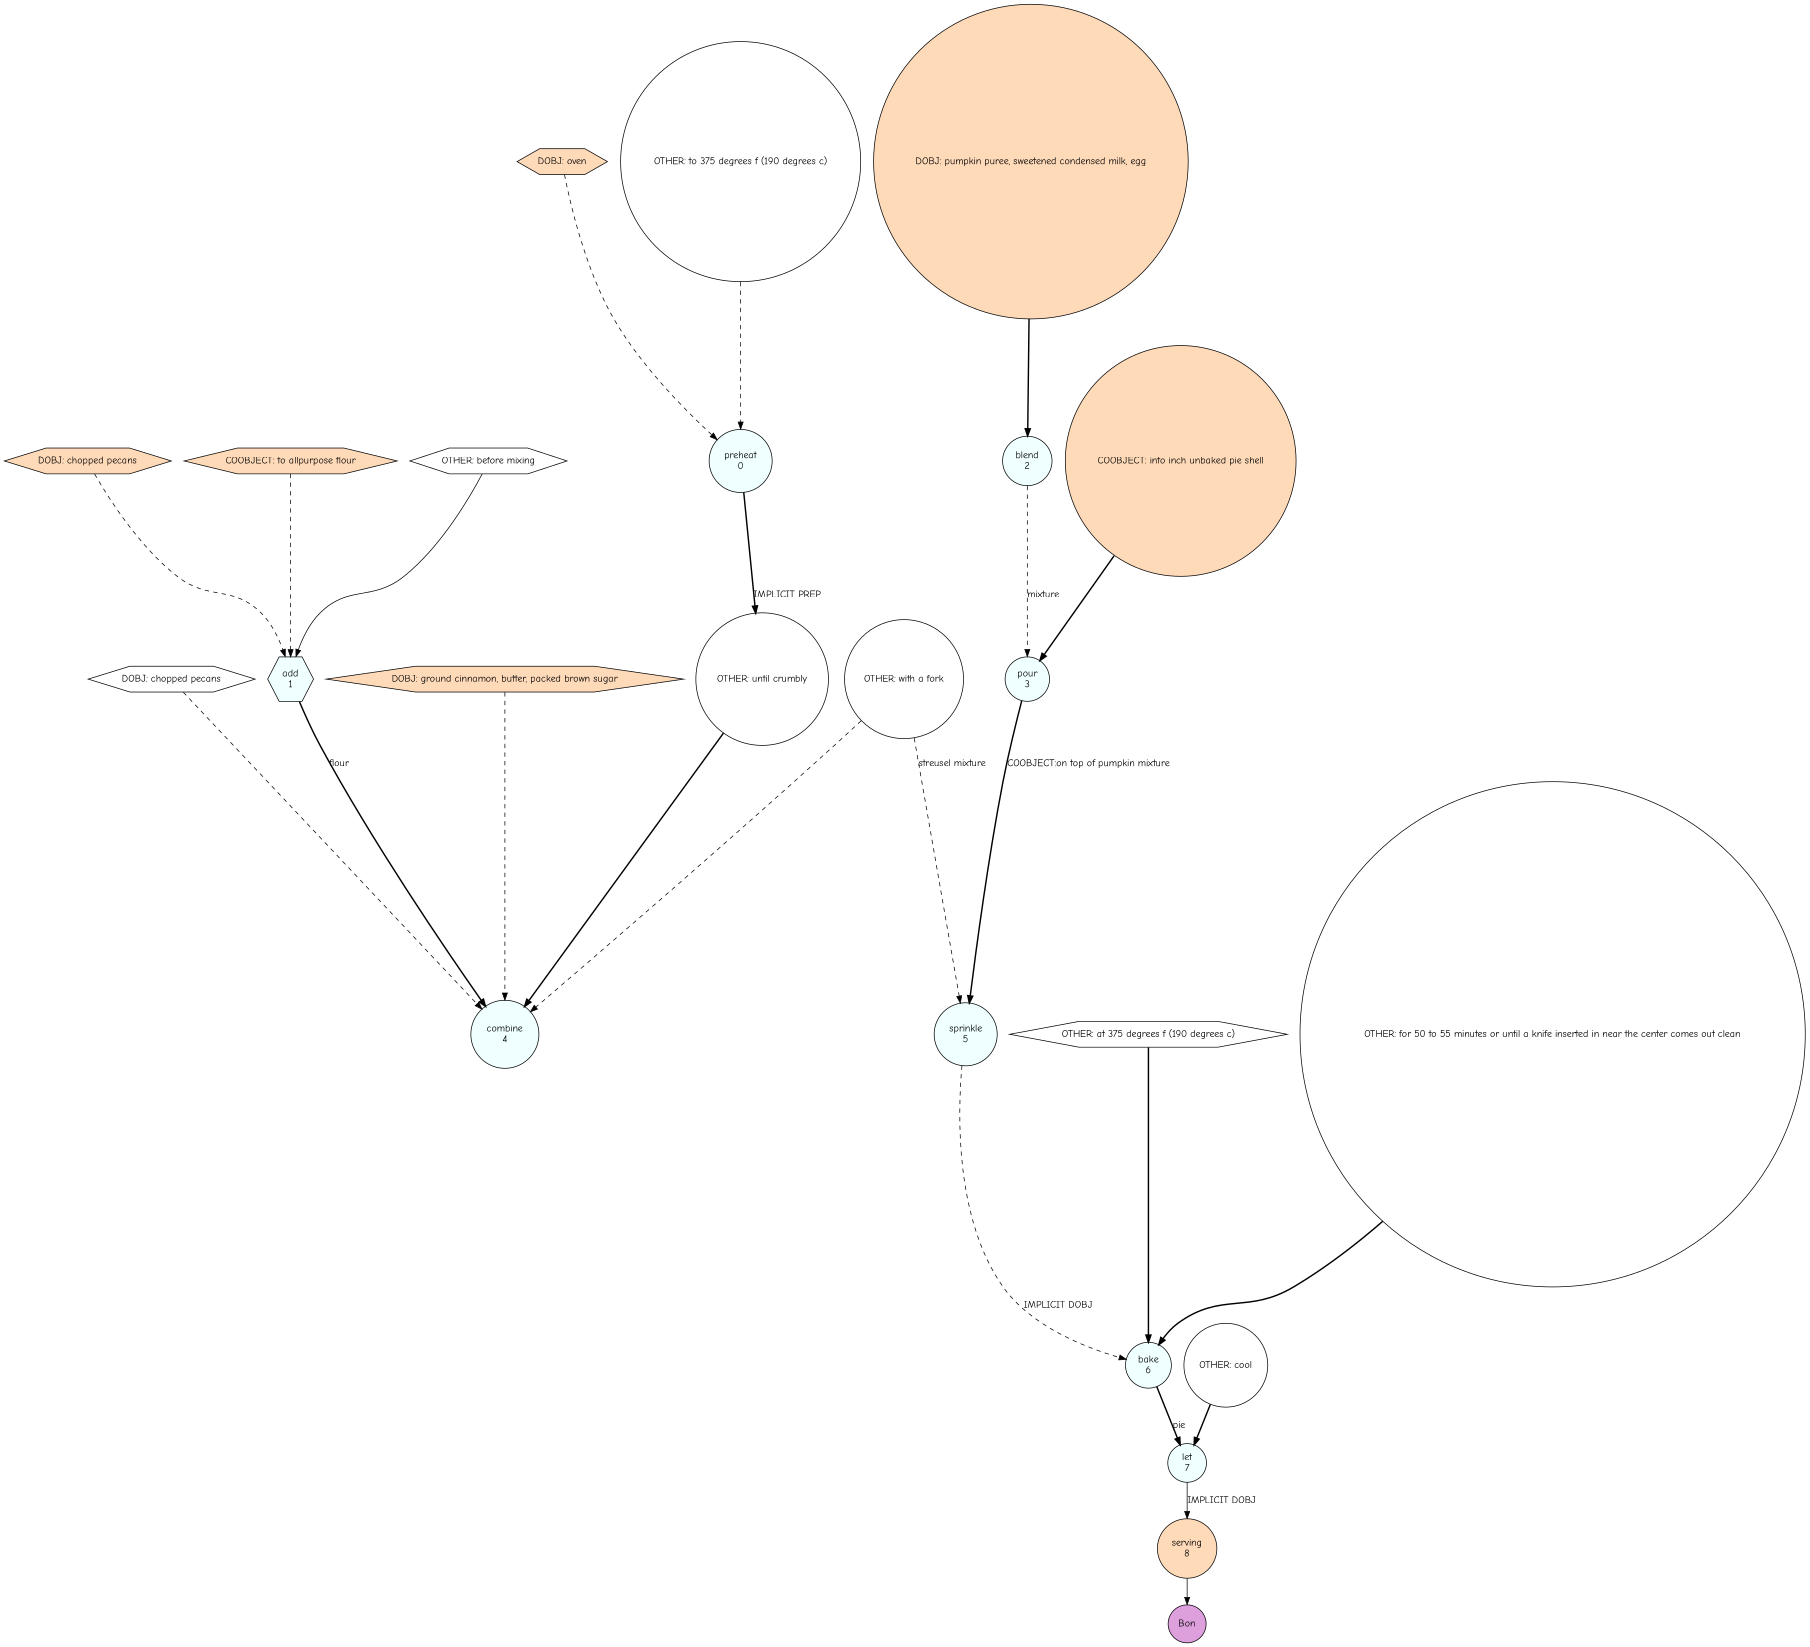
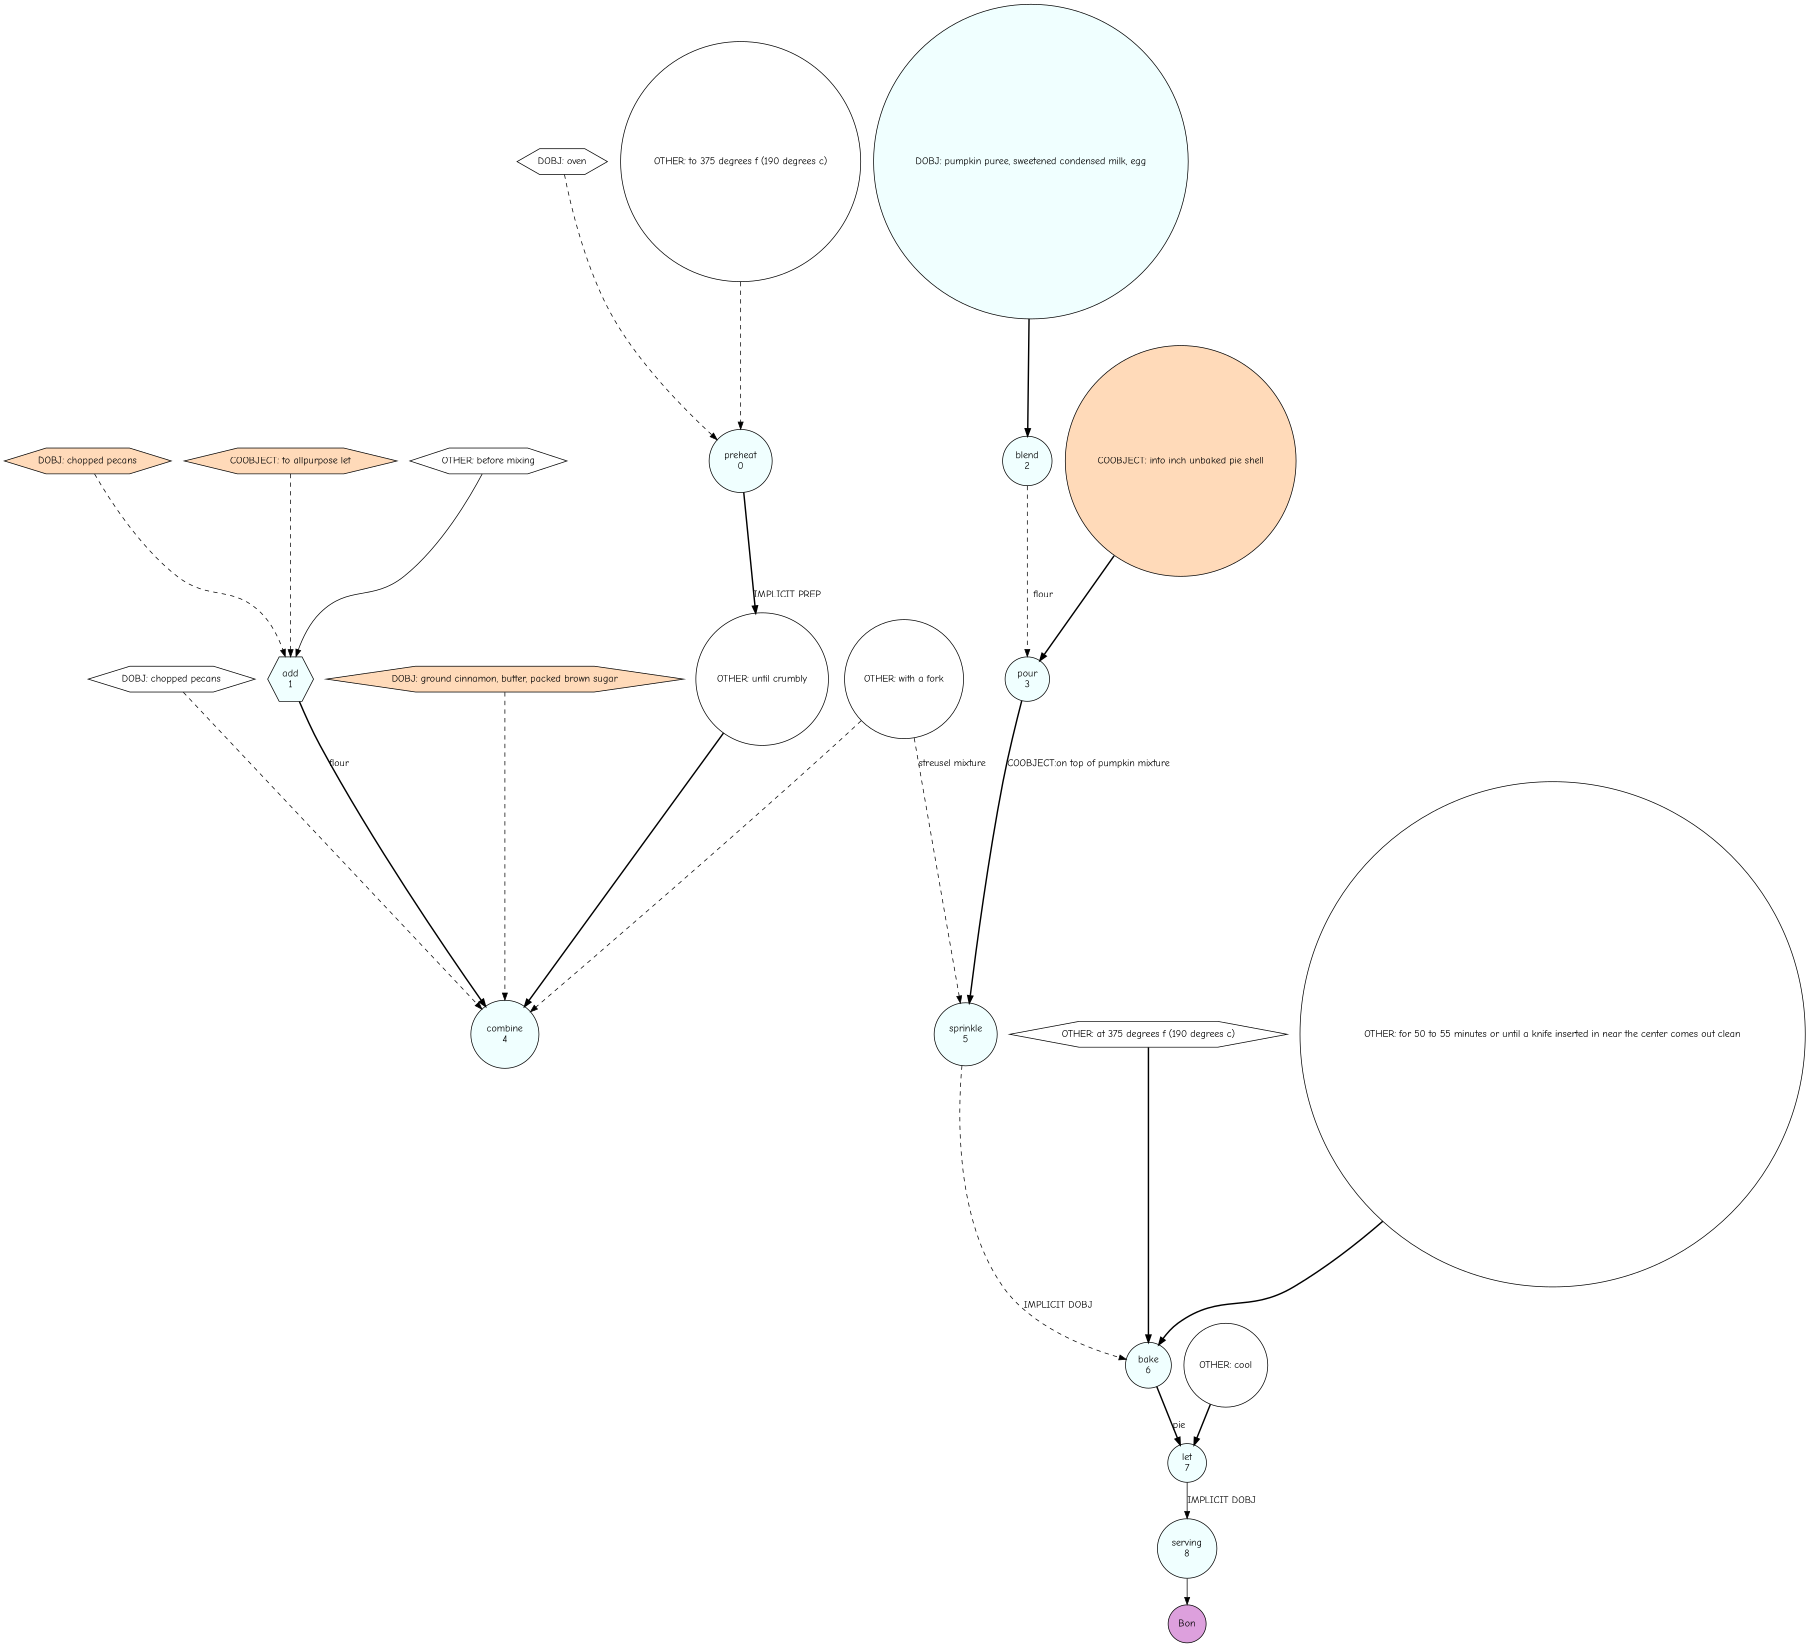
node "DOBJ: oven": fillcolor peachpuff -> white
node "DOBJ: pumpkin puree, sweetened condensed milk, egg": fillcolor peachpuff -> azure
node "COOBJECT: to allpurpose flour": label "COOBJECT: to allpurpose flour" -> "COOBJECT: to allpurpose let"
edge "blend 2" -> "pour 3": label "mixture" -> "flour"
node "serving 8": fillcolor peachpuff -> azure
